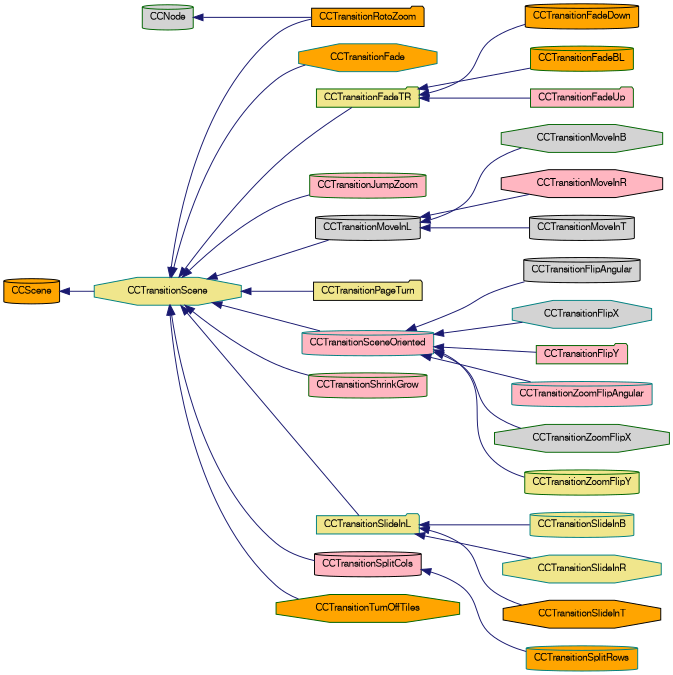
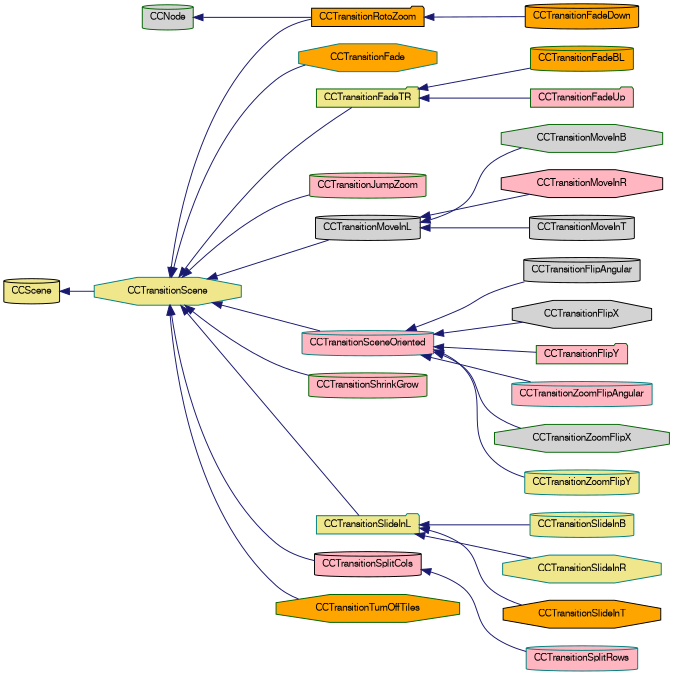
edge "CCTransitionFadeDown" -> "CCTransitionFadeTR": now "CCTransitionFadeDown" -> "CCTransitionRotoZoom"
node "CCScene": fillcolor orange -> khaki
node "CCTransitionPageTurn": removed
node "CCTransitionFlipX": color teal -> black
node "CCTransitionZoomFlipY": color darkgreen -> teal
node "CCTransitionSplitRows": fillcolor orange -> lightpink
